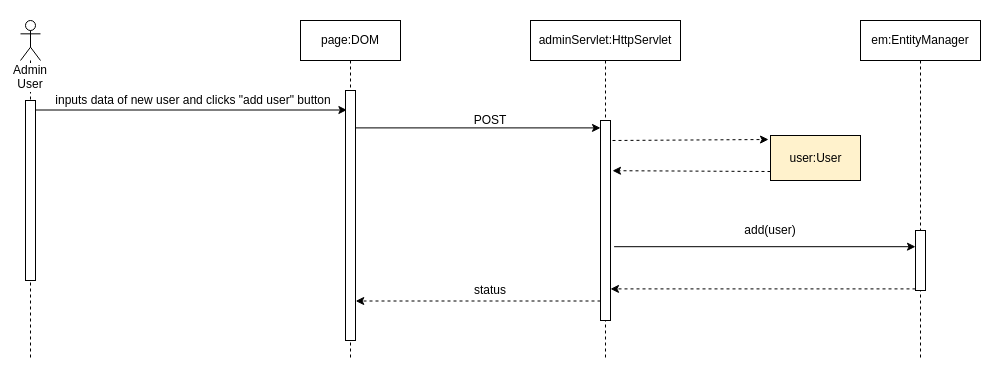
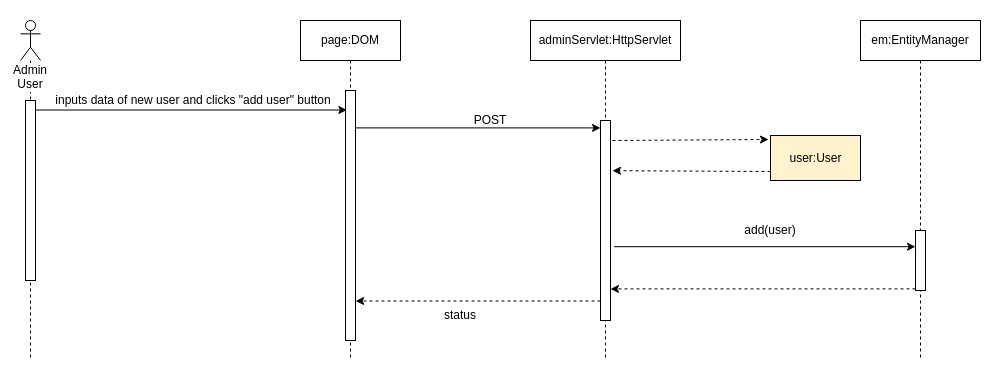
node "status": moved (491, 291) -> (461, 316)
